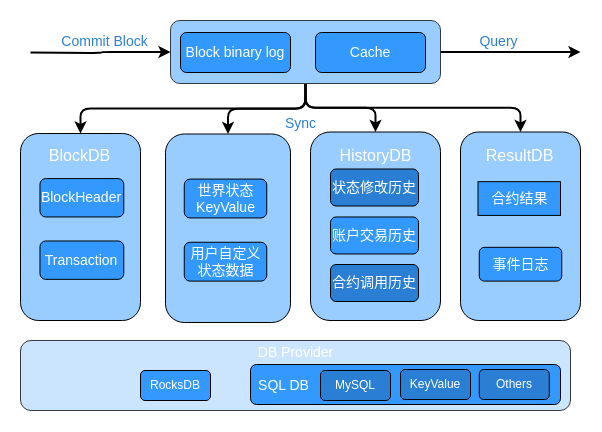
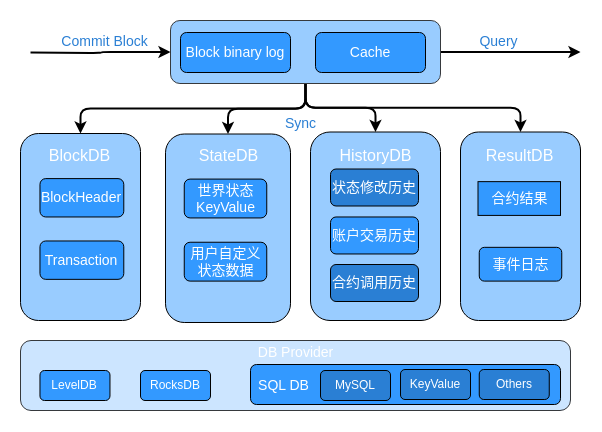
node "StateDB": added
node "LevelDB": added
